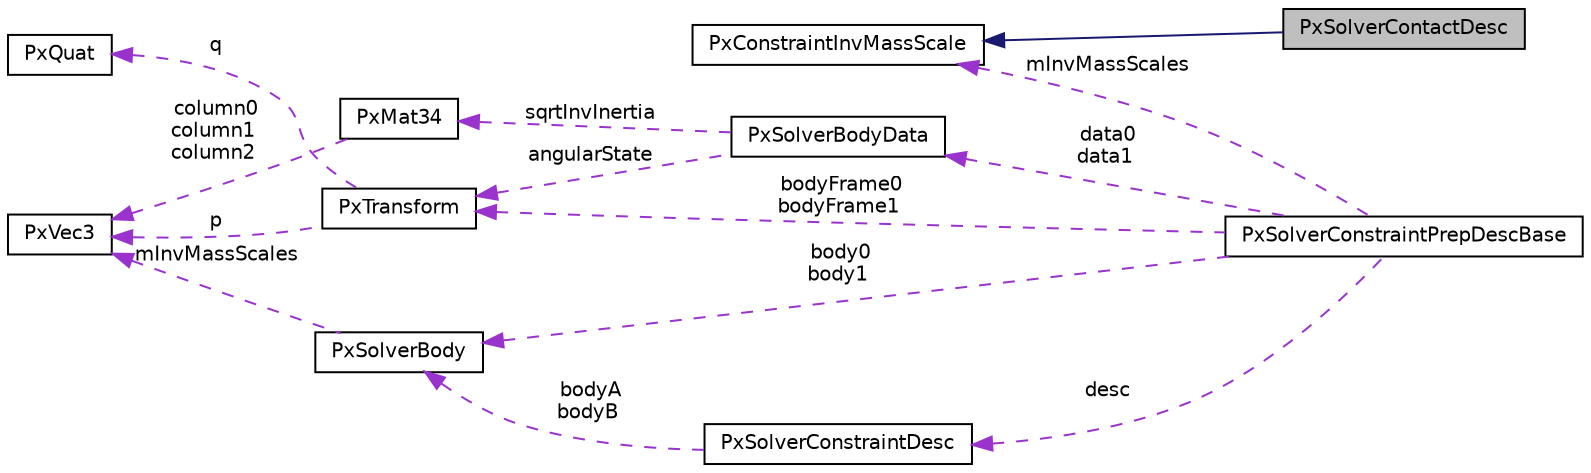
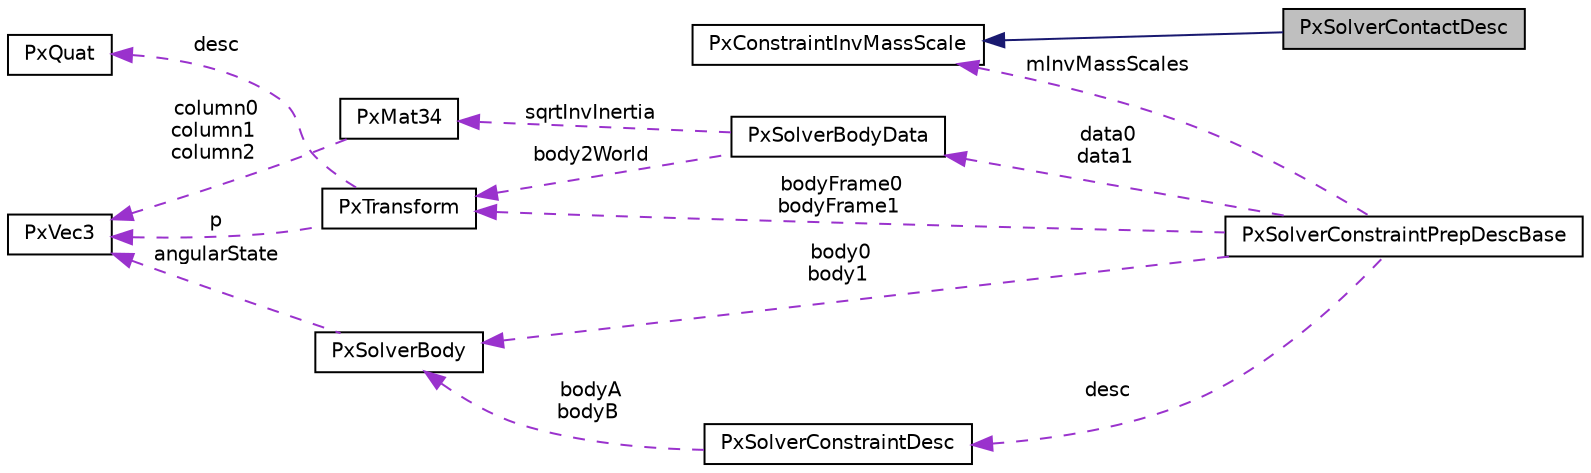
edge "PxTransform" -> "PxQuat": label " q" -> " desc"
edge "PxSolverBodyData" -> "PxTransform": label " angularState" -> " body2World"
edge "PxSolverBody" -> "PxVec3": label " mInvMassScales" -> " angularState"
